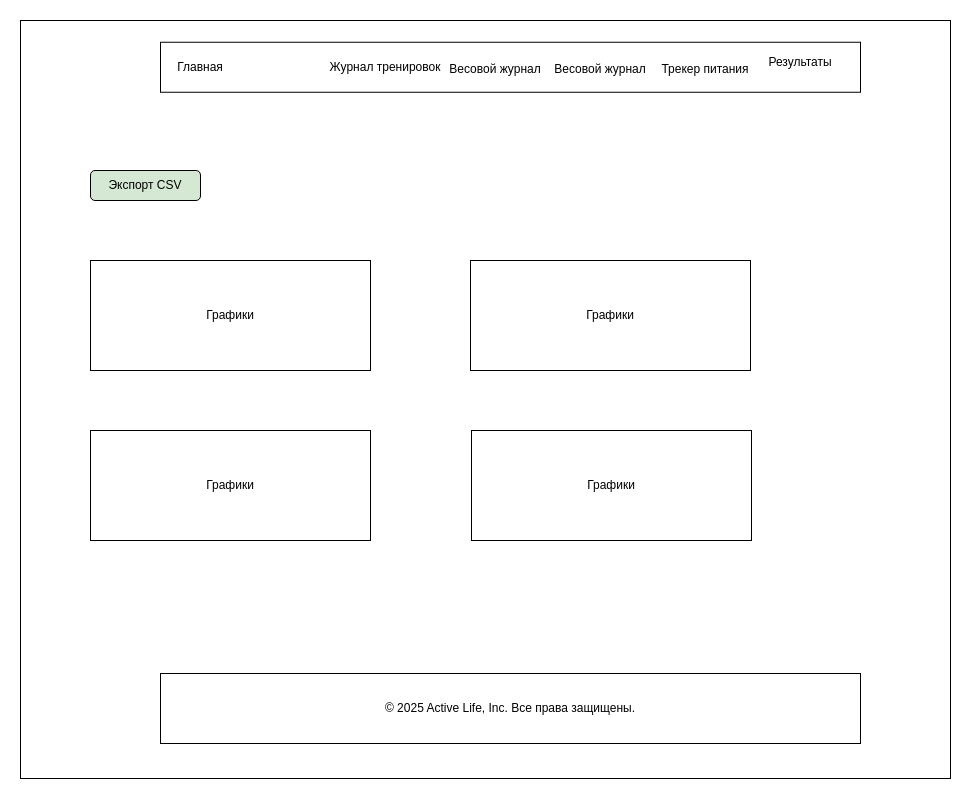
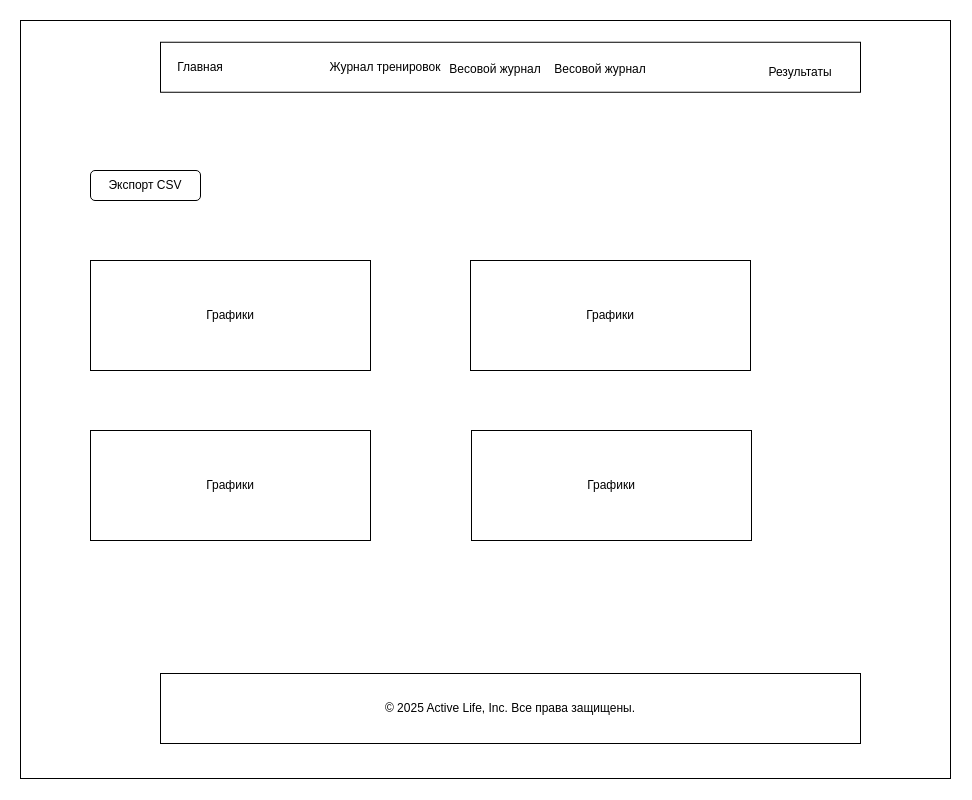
node "Результаты": moved (801, 63) -> (801, 73)
node "Трекер питания": removed
node "Экспорт CSV": fillcolor #d5e8d4 -> #ffffff
